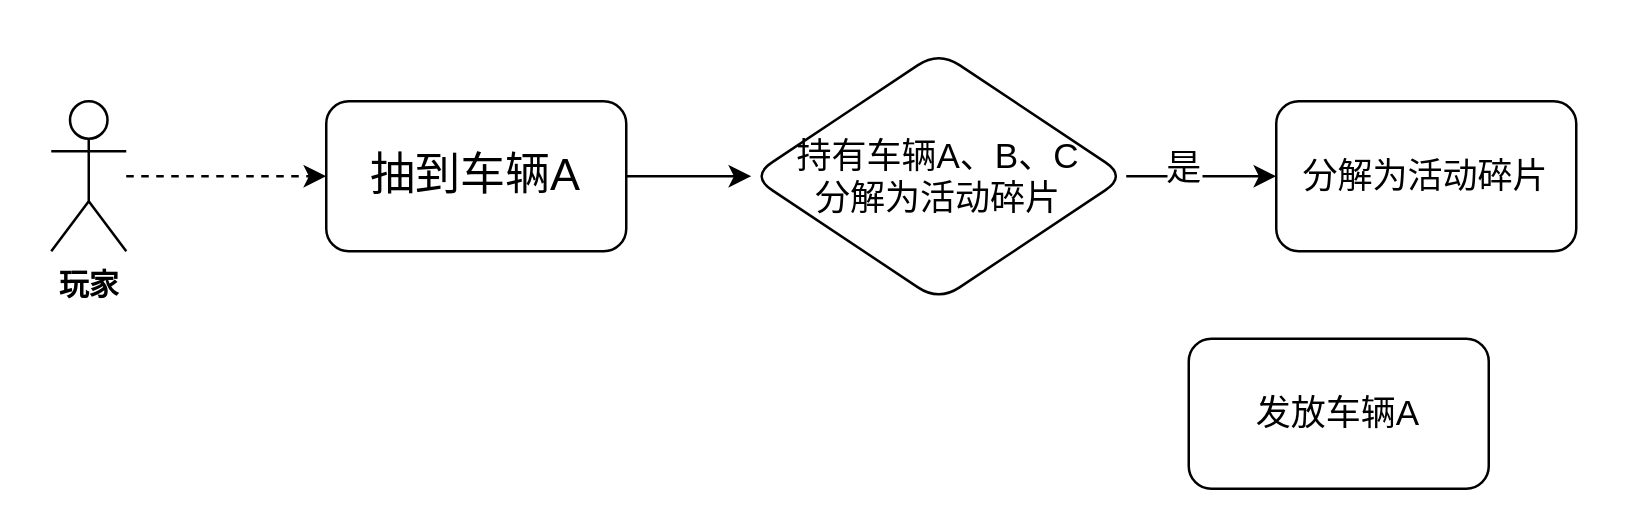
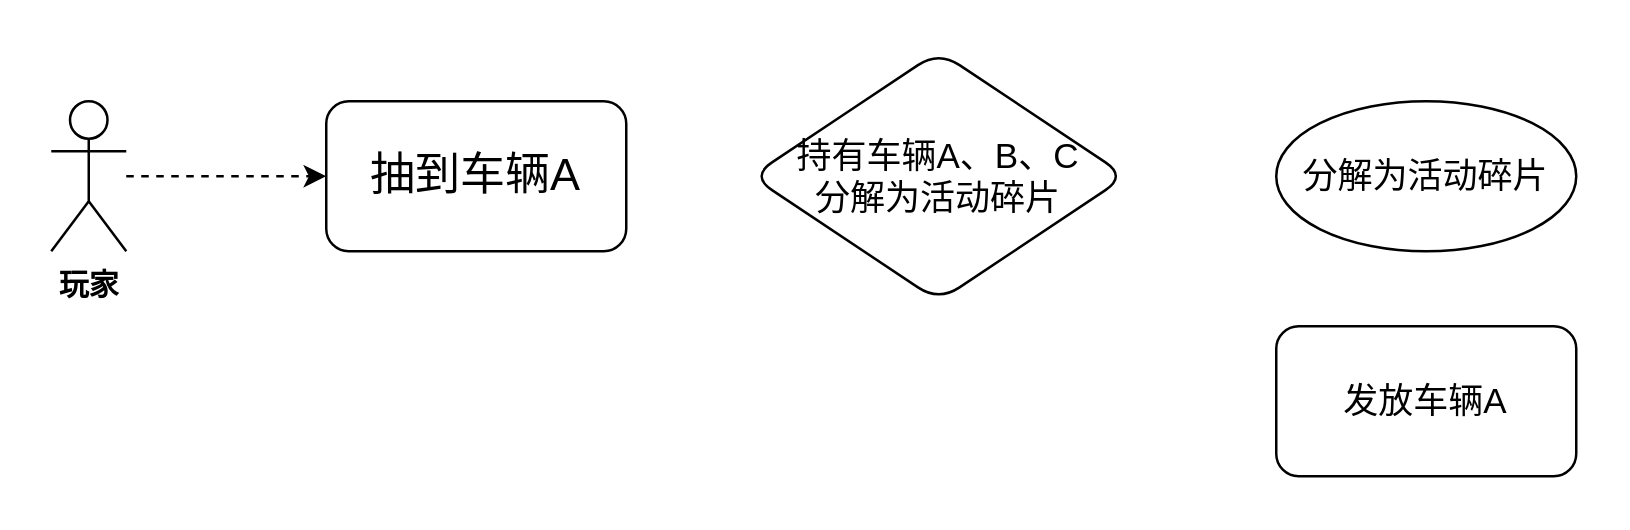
edge "抽到车辆A" -> "持有车辆A、B、C 分解为活动碎片": removed
edge "持有车辆A、B、C 分解为活动碎片" -> "分解为活动碎片": removed, label "是"
node "分解为活动碎片": shape rounded rectangle -> ellipse
node "发放车辆A": moved (1339, 414) -> (1426, 401)
